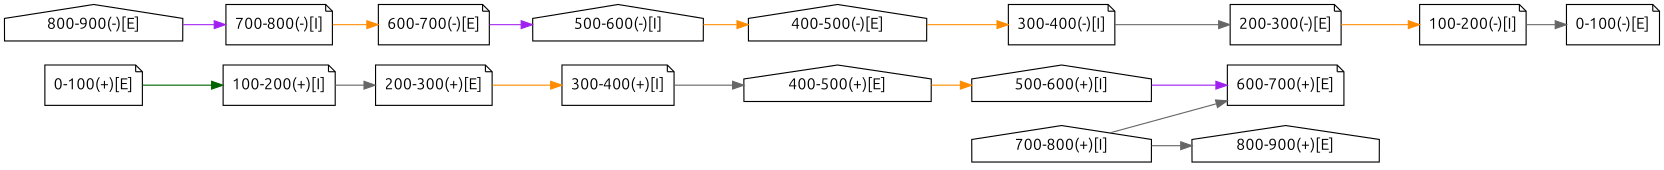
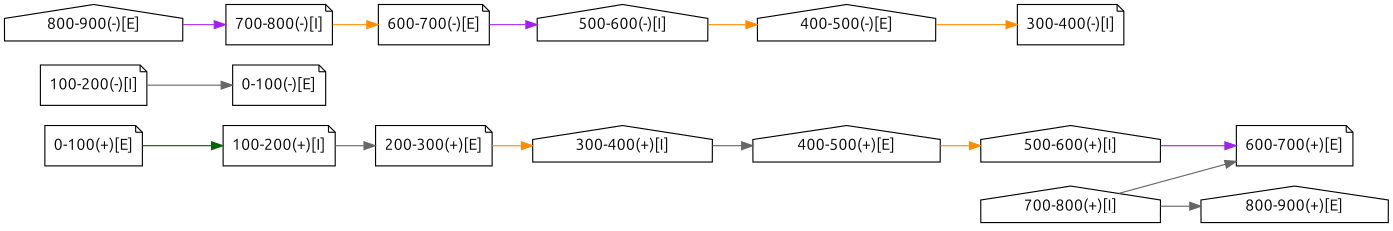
node "200-300(-)[E]": removed
node "300-400(+)[I]": shape note -> house
